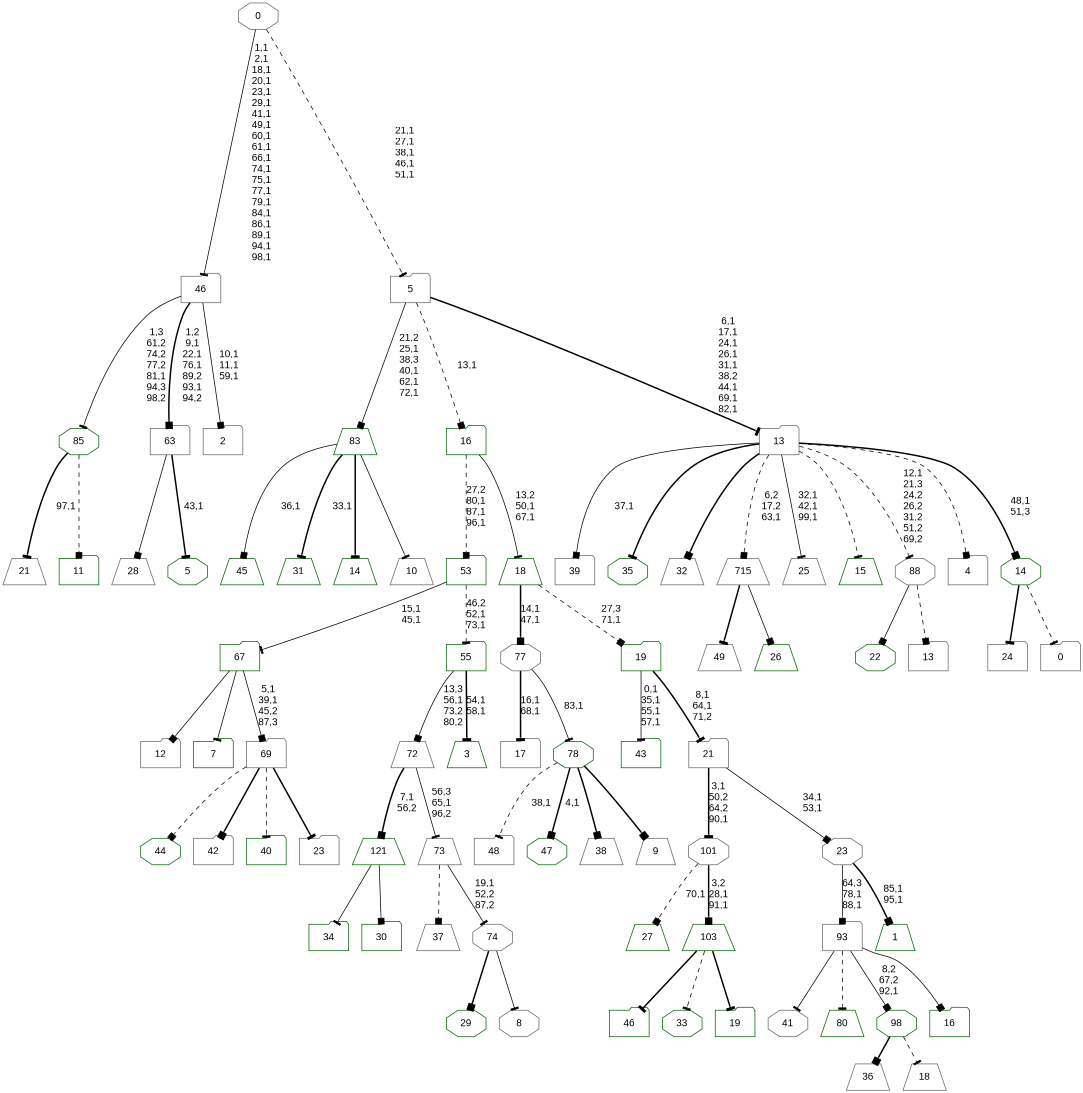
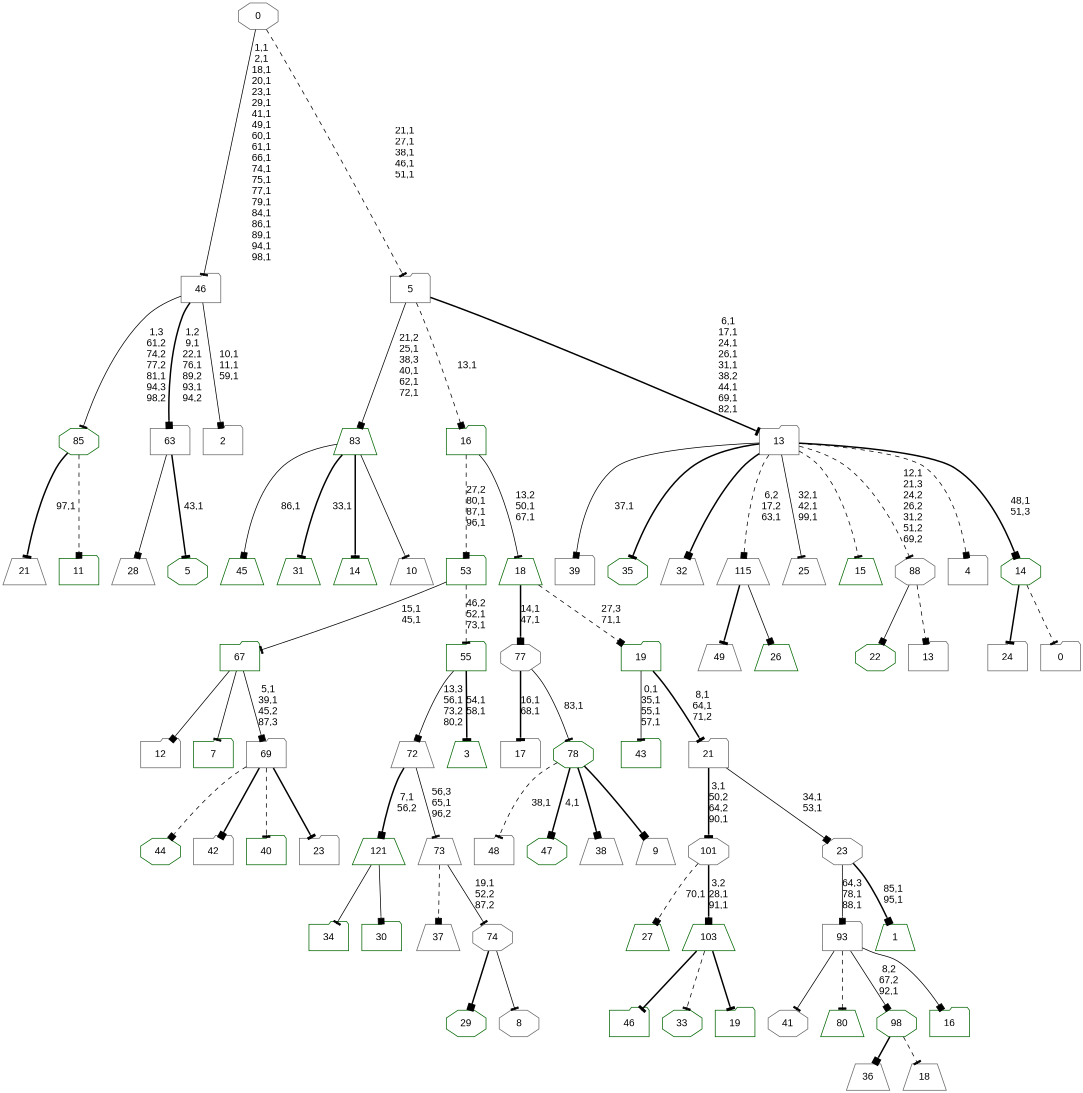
edge "83" -> "45": label "36,1" -> "86,1"
node "715": label "715" -> "115"
